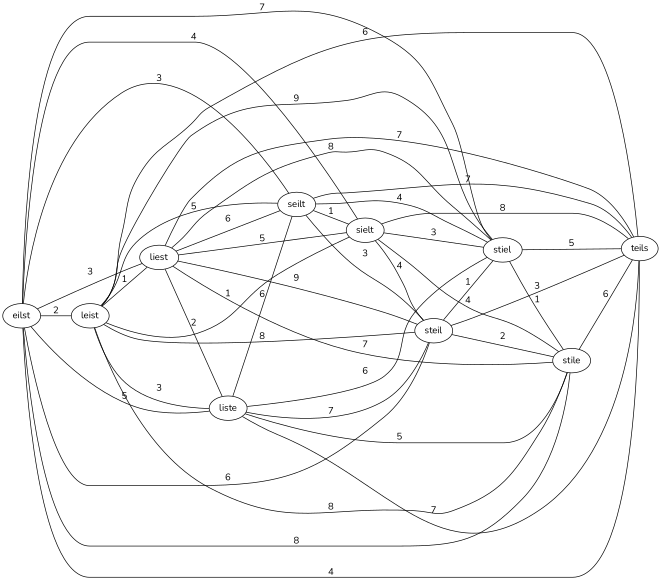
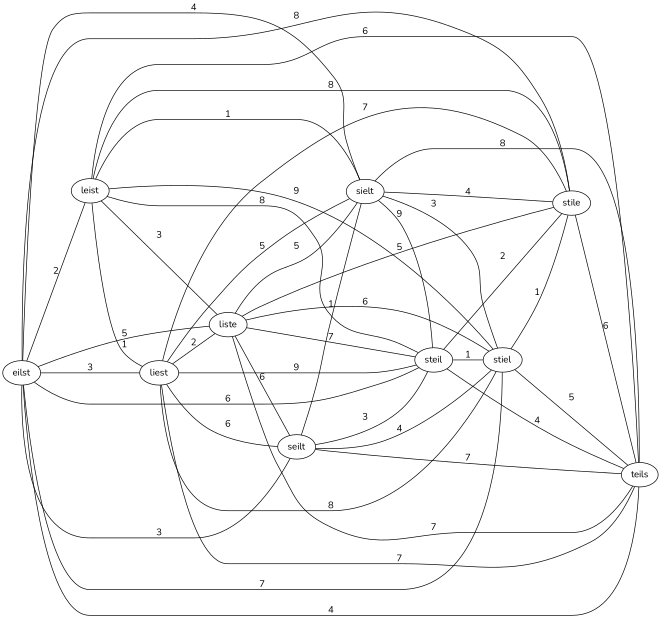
edge "seilt" -- "leist": removed, label "5"
edge "sielt" -- "liste": added, label "5"
edge "sielt" -- "steil": label "4" -> "9"
edge "teils" -- "steil": label "3" -> "4"
